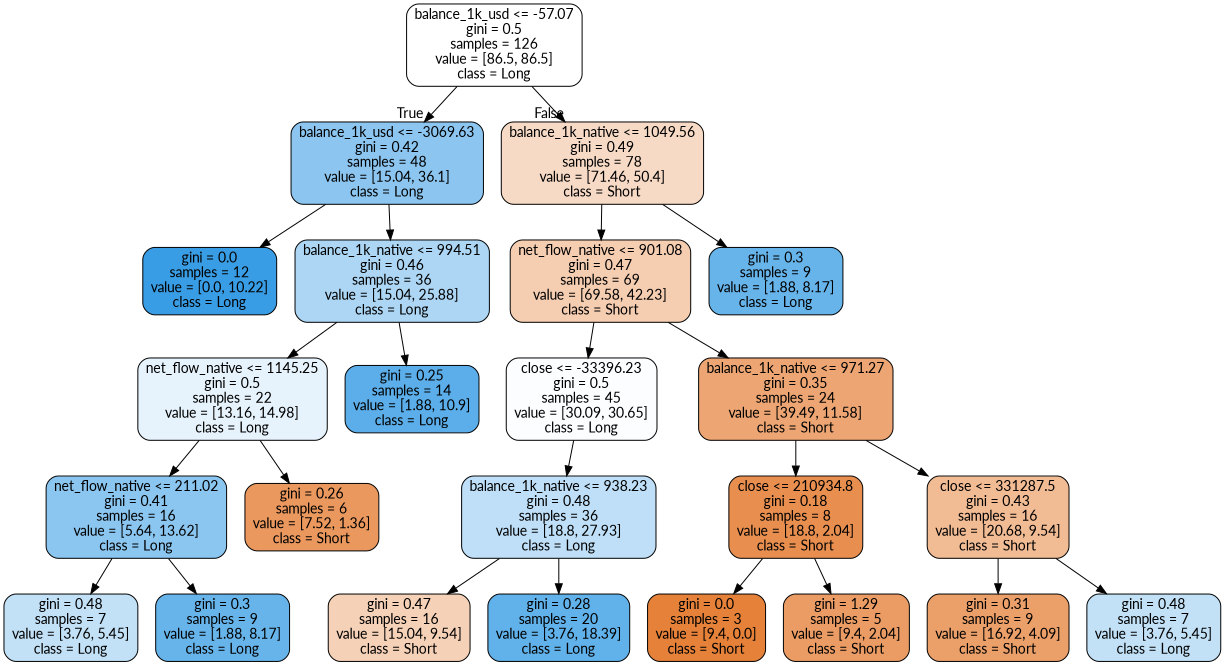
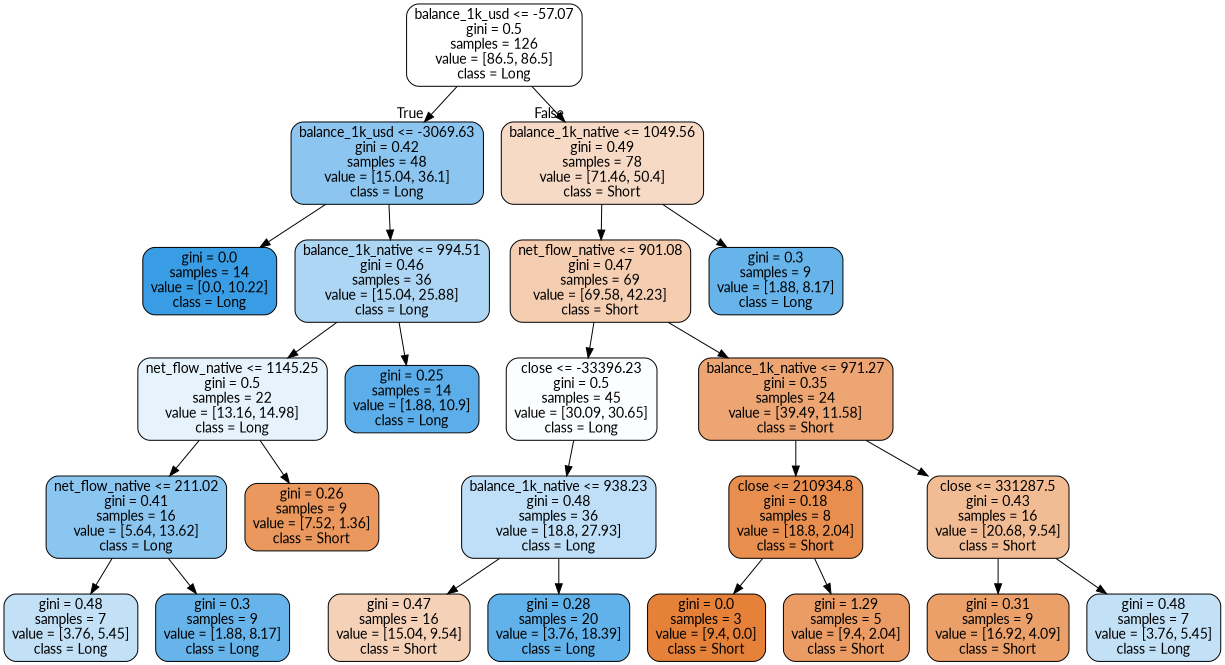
node "gini = 0.0 samples = 12 value = [0.0, 10.22] class = Long": label "gini = 0.0 samples = 12 value = [0.0, 10.22] class = Long" -> "gini = 0.0 samples = 14 value = [0.0, 10.22] class = Long"
node "gini = 0.26 samples = 6 value = [7.52, 1.36] class = Short": label "gini = 0.26 samples = 6 value = [7.52, 1.36] class = Short" -> "gini = 0.26 samples = 9 value = [7.52, 1.36] class = Short"
